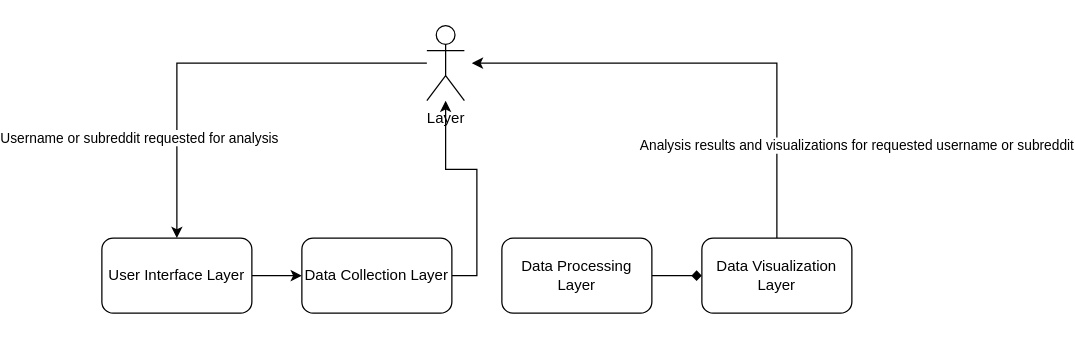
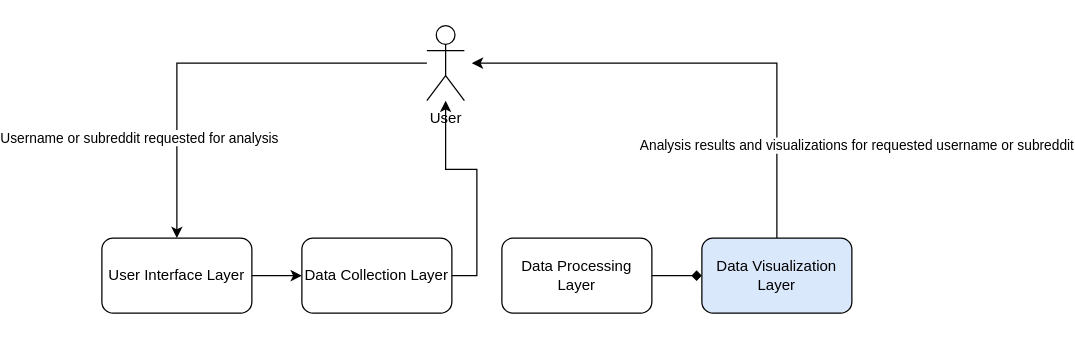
node "Layer": label "Layer" -> "User"
node "Data Visualization Layer": fillcolor #ffffff -> #dae8fc
